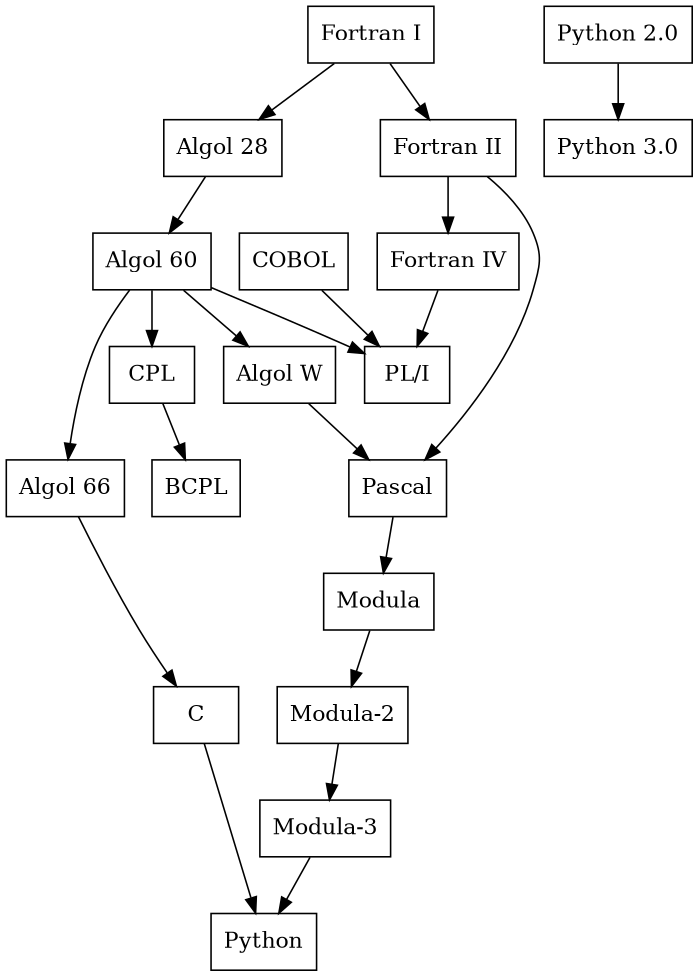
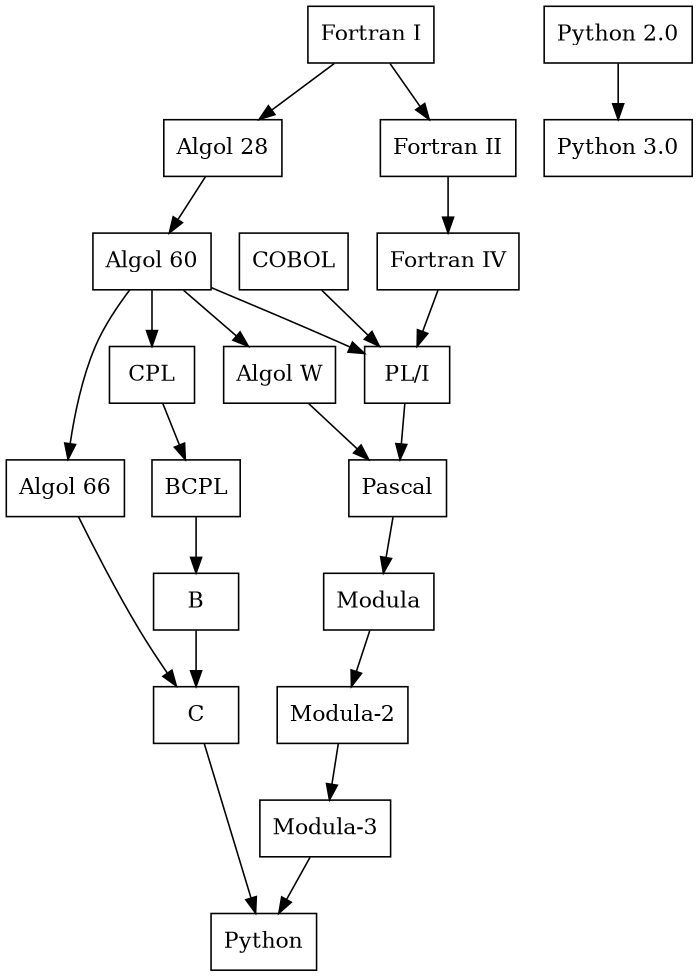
edge "Fortran II" -> "Pascal": now "PL/I" -> "Pascal"
node "B": added
